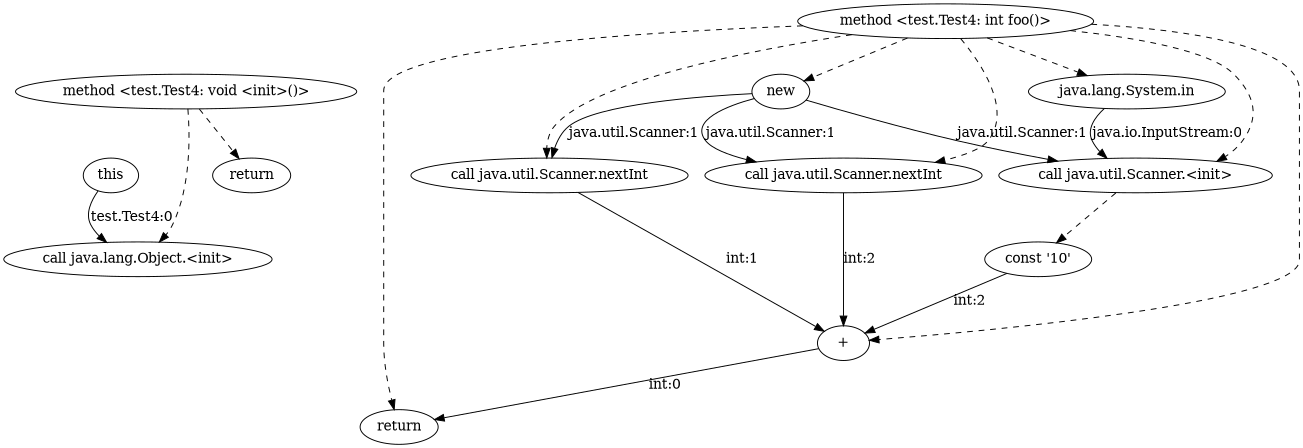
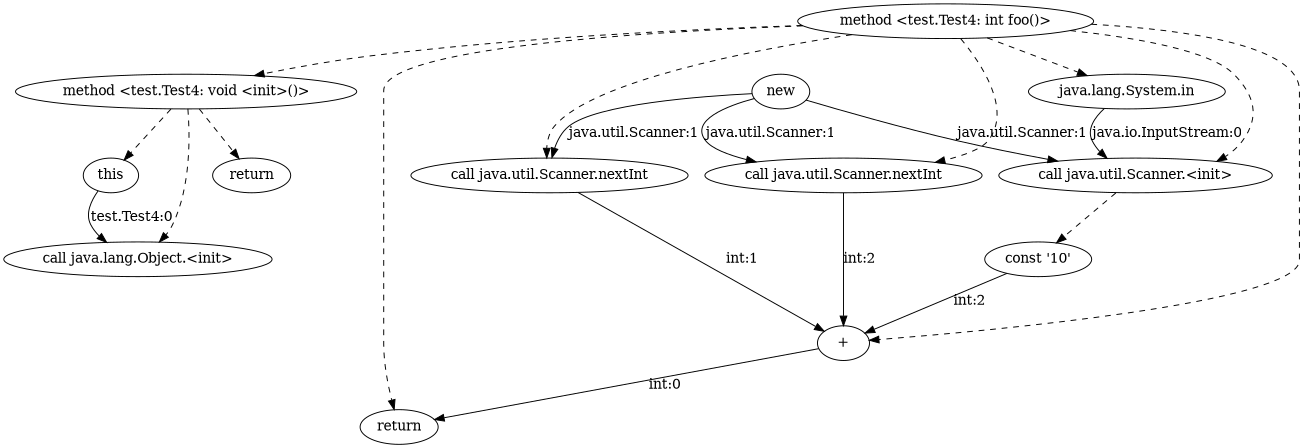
edge "method <test.Test4: int foo()>" -> "new": now "method <test.Test4: int foo()>" -> "method <test.Test4: void <init>()>"
edge "method <test.Test4: void <init>()>" -> "this": added
